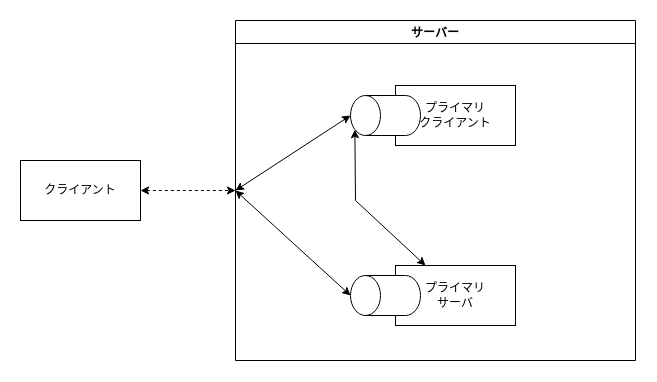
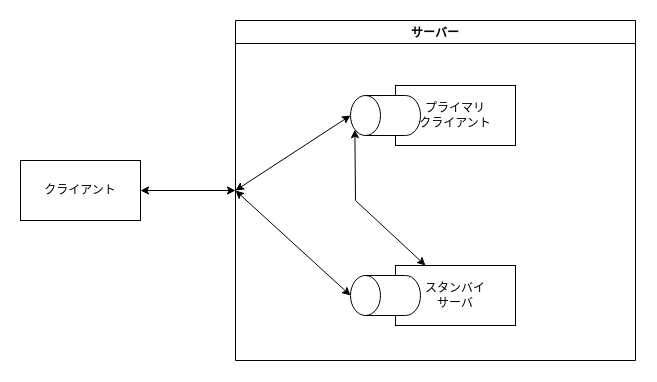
edge "クライアント" -- "サーバー": style dashed -> solid
node "プライマリ サーバ": label "プライマリ サーバ" -> "スタンバイ サーバ"
